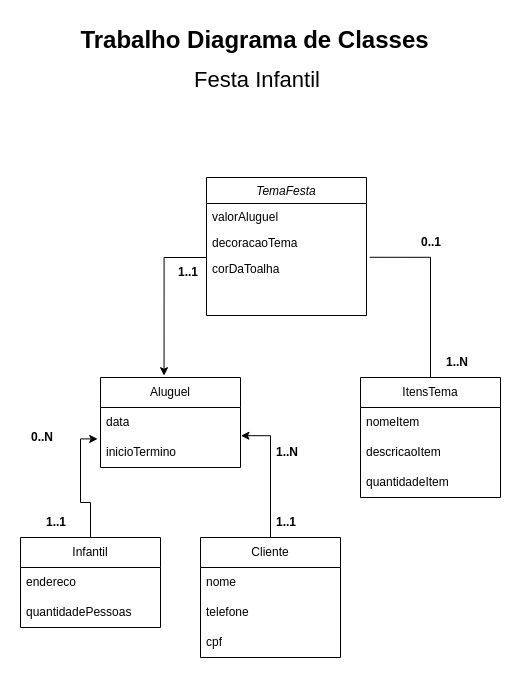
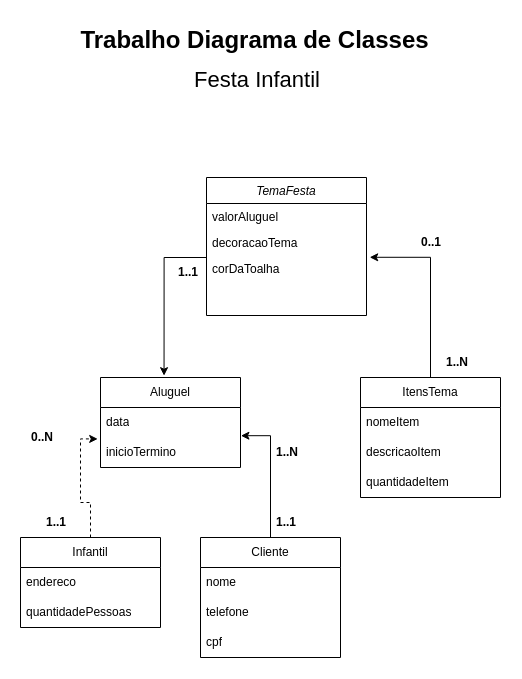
edge "corDaToalha" -- "ItensTema": arrowhead none -> classic
edge "Infantil" -> "inicioTermino": style solid -> dashed
